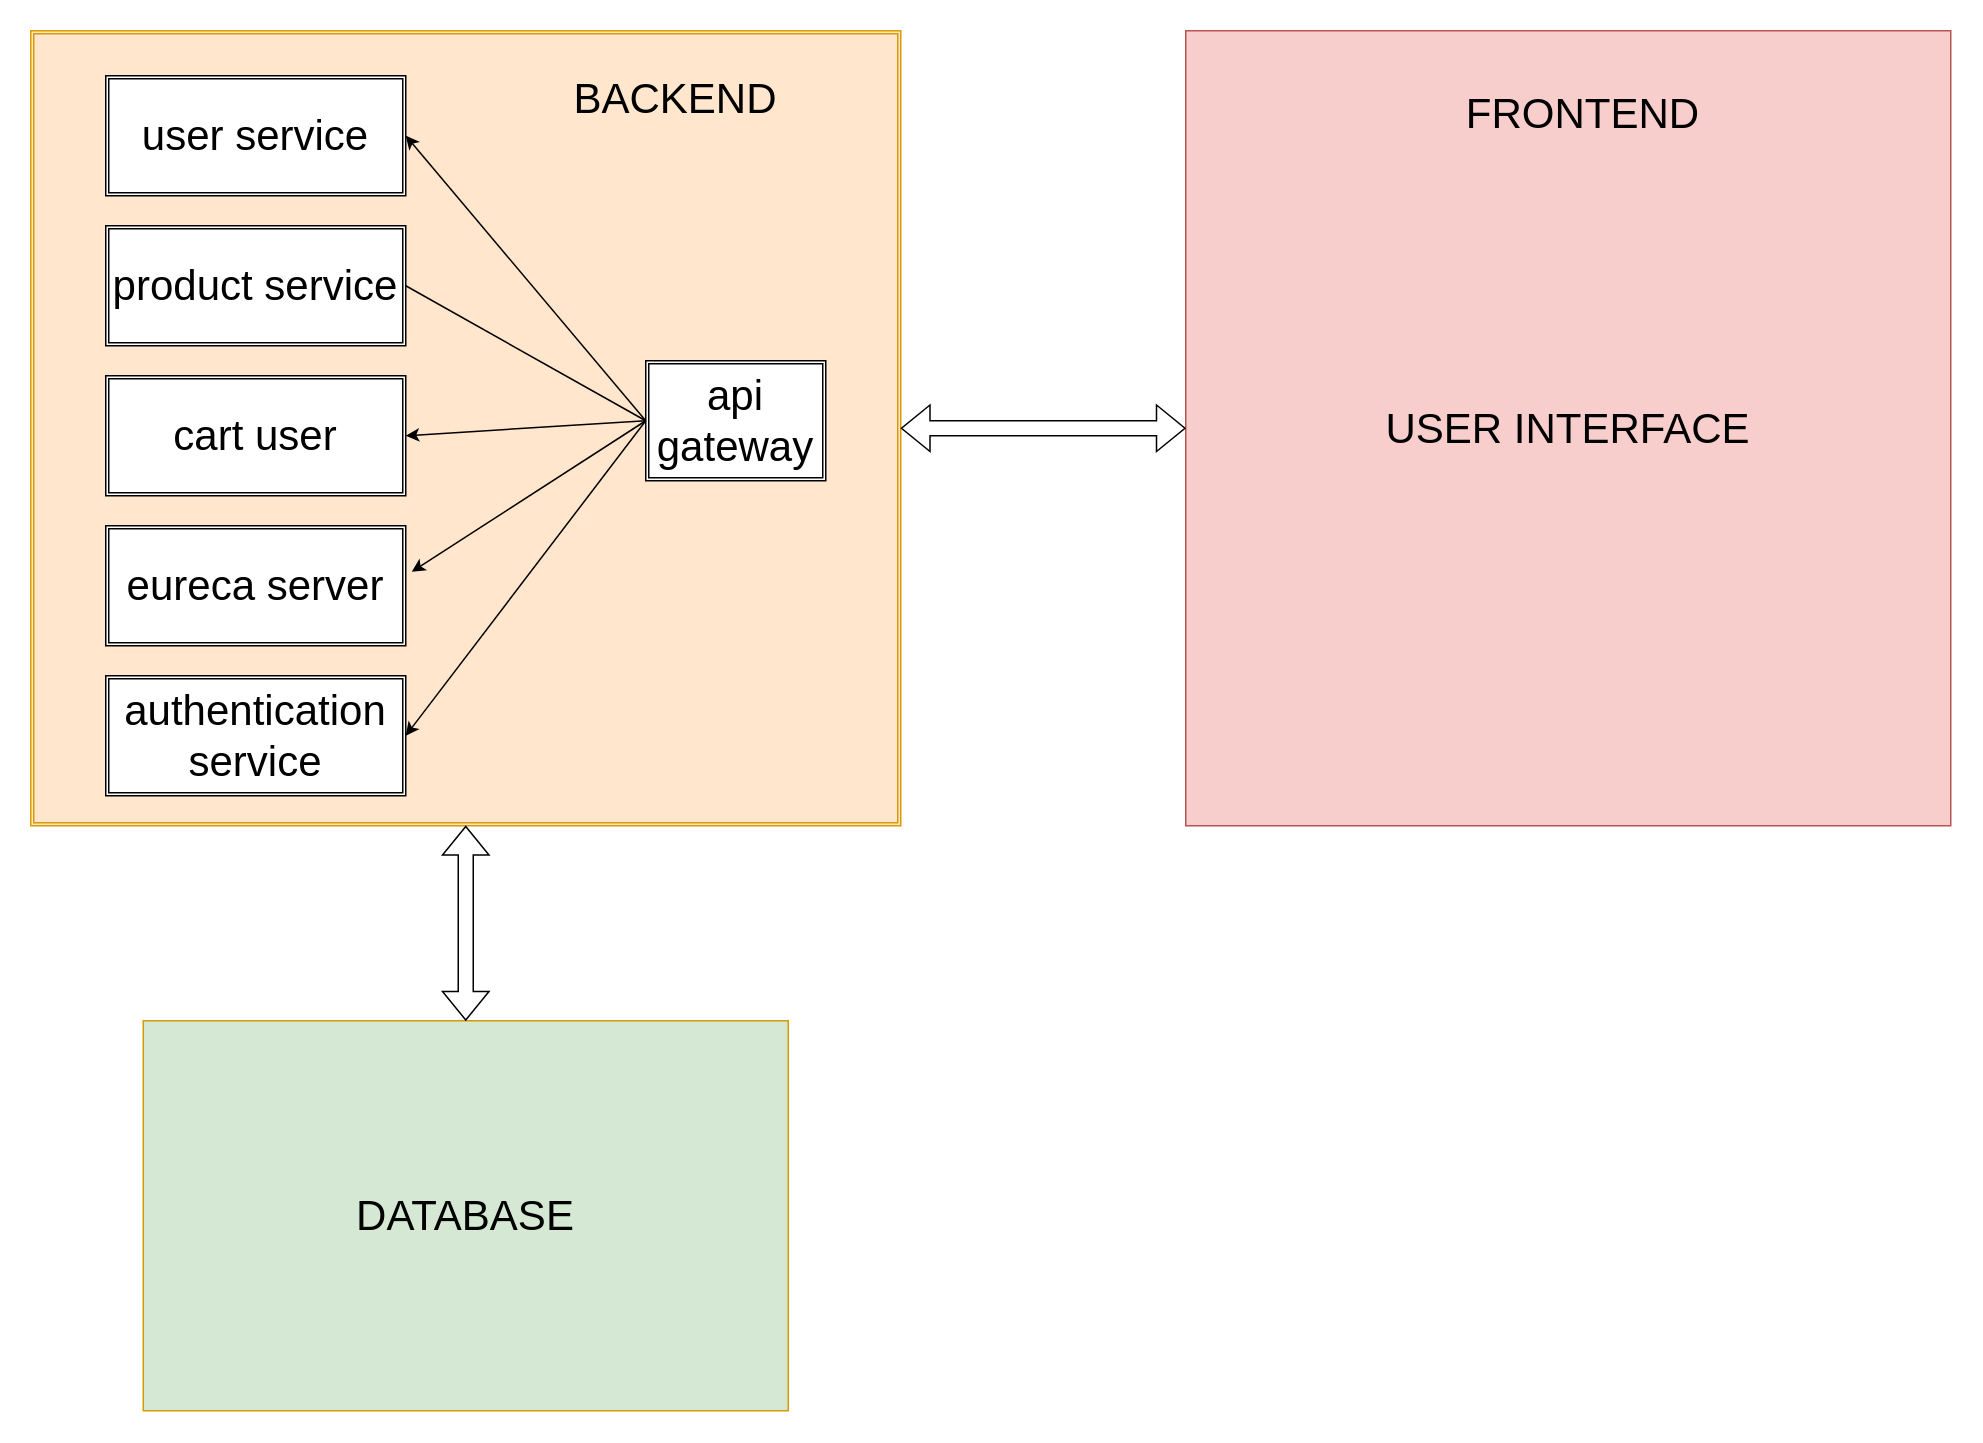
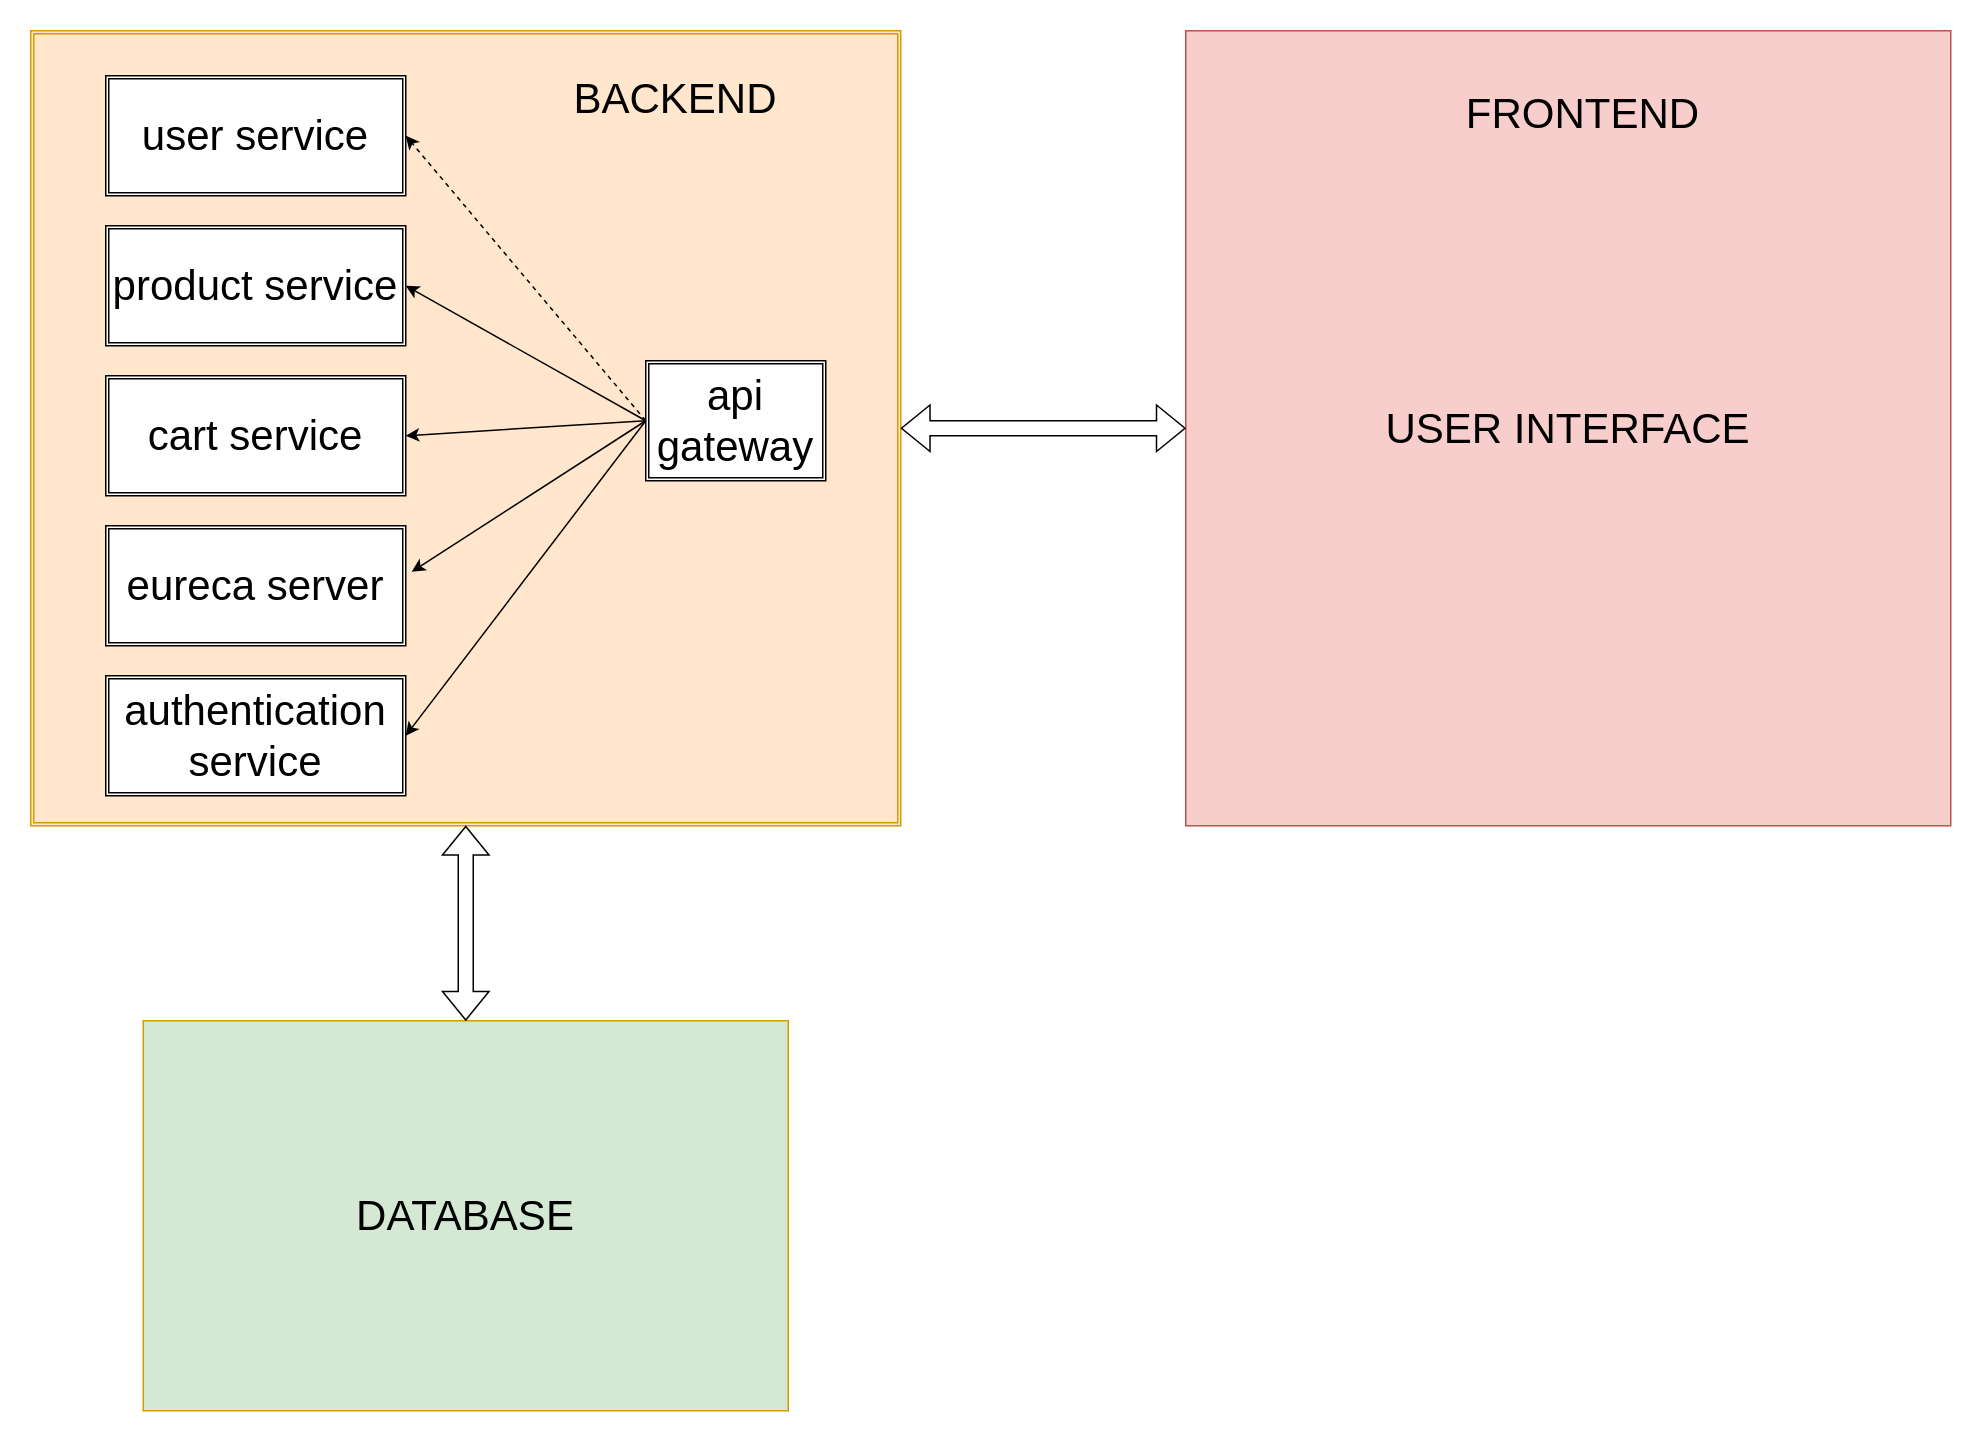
edge "api gateway" -> "user service": style solid -> dashed
edge "product service" -- "api gateway": arrowhead none -> classic
node "cart user": label "cart user" -> "cart service"
